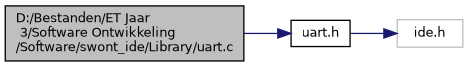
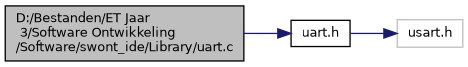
node "ide.h": label "ide.h" -> "usart.h"
